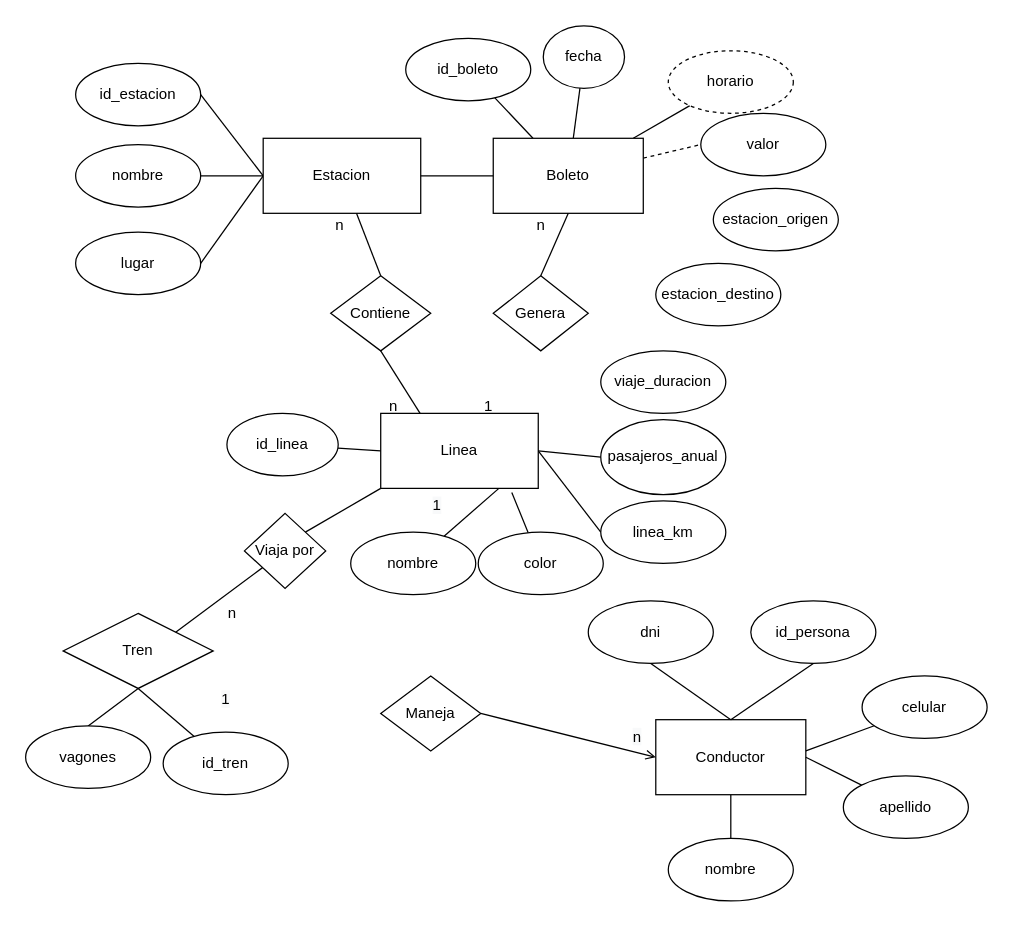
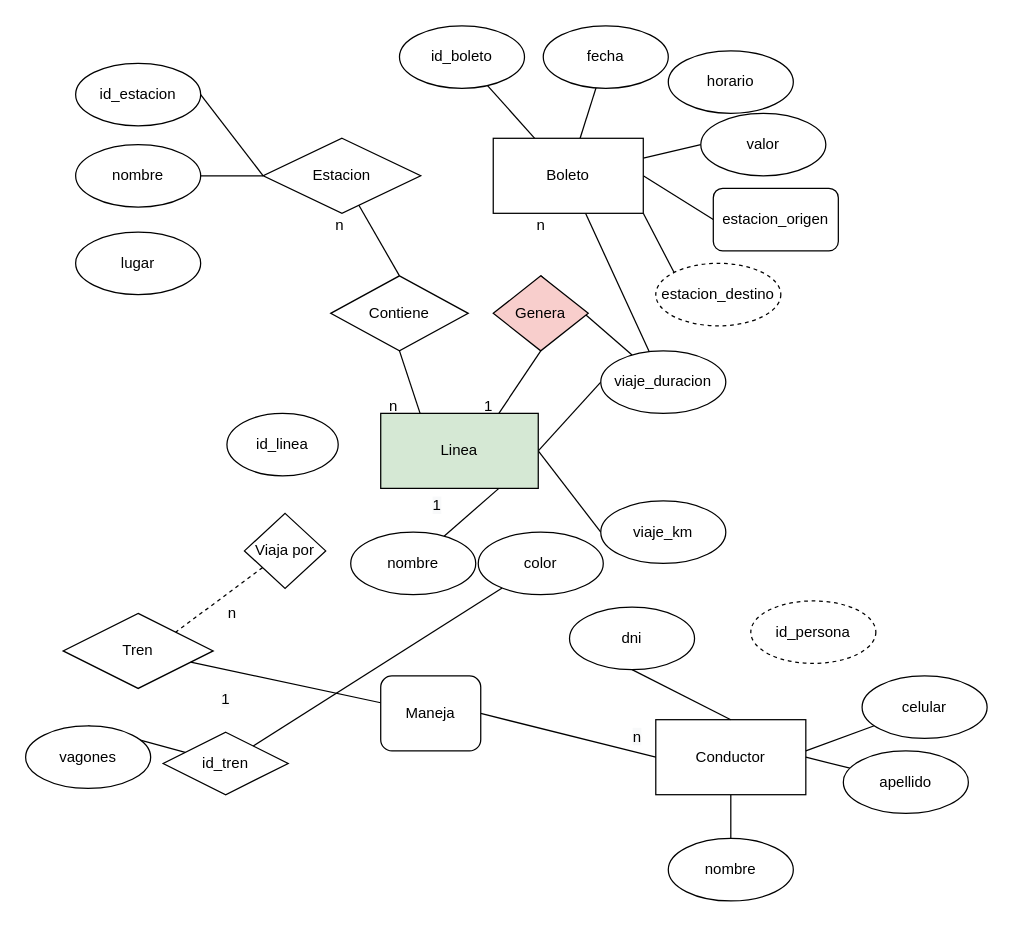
node "fecha": size 81x63 -> 125x63
node "id_boleto": moved (468, 69) -> (462, 57)
node "horario": style dashed -> solid
edge "horario" -- "Boleto": now "viaje_duracion" -- "Boleto"
edge "valor" -- "Boleto": style dashed -> solid
node "Estacion": shape rectangle -> diamond
edge "Estacion" -- "Boleto": now "estacion_origen" -- "Boleto"
node "estacion_origen": shape ellipse -> rounded rectangle
edge "Estacion" -- "lugar": removed
edge "Boleto" -- "estacion_destino": added
edge "Boleto" -- "Genera": now "viaje_duracion" -- "Genera"
node "estacion_destino": style solid -> dashed
node "Contiene": size 100x75 -> 138x75
node "Genera": fillcolor #ffffff -> #f8cecc
edge "Genera" -- "Linea": added
edge "viaje_duracion" -- "Linea": added
edge "id_linea" -- "Linea": removed
node "Linea": fillcolor #ffffff -> #d5e8d4
edge "Linea" -- "pasajeros_anual": removed
node "pasajeros_anual": removed
edge "Linea" -- "Viaja por": removed
edge "Linea" -- "color": now "id_tren" -- "color"
node "linea_km": label "linea_km" -> "viaje_km"
edge "Viaja por" -- "Tren": style solid -> dashed
node "dni": moved (651, 632) -> (632, 638)
node "id_persona": style solid -> dashed
edge "Tren" -- "Maneja": added
edge "id_persona" -- "Conductor": removed
edge "Tren" -- "vagones": now "id_tren" -- "vagones"
edge "Tren" -- "id_tren": removed
node "Maneja": shape diamond -> rounded rectangle
edge "Maneja" -> "Conductor": arrowhead open -> none
node "id_tren": shape ellipse -> diamond
node "apellido": moved (906, 807) -> (906, 782)
